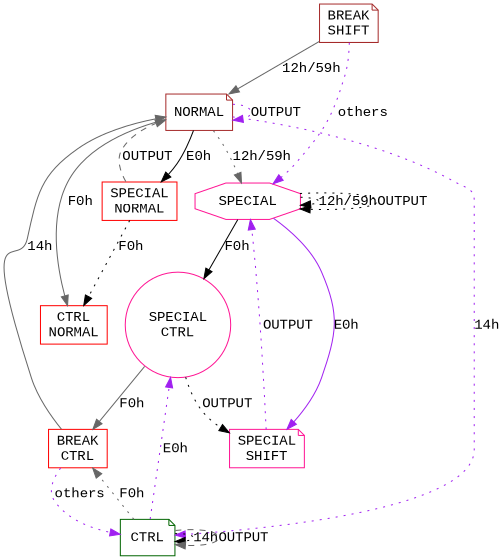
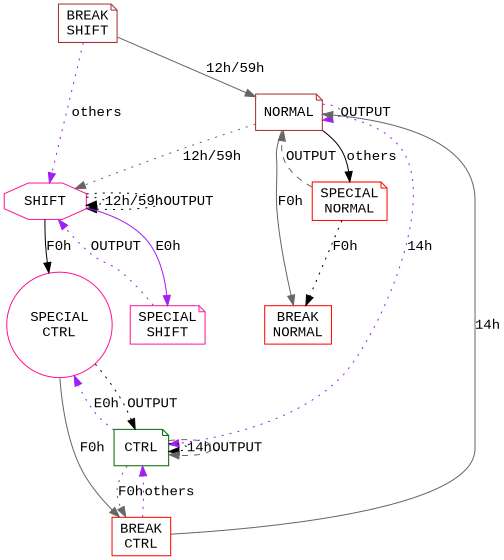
edge "NORMAL" -> "SPECIAL NORMAL": label "E0h" -> "others"
node "SPECIAL NORMAL": shape box -> note
node "SPECIAL": label "SPECIAL" -> "SHIFT"
node "CTRL NORMAL": label "CTRL NORMAL" -> "BREAK NORMAL"
edge "SPECIAL CTRL" -> "SPECIAL SHIFT": now "SPECIAL CTRL" -> "CTRL"
